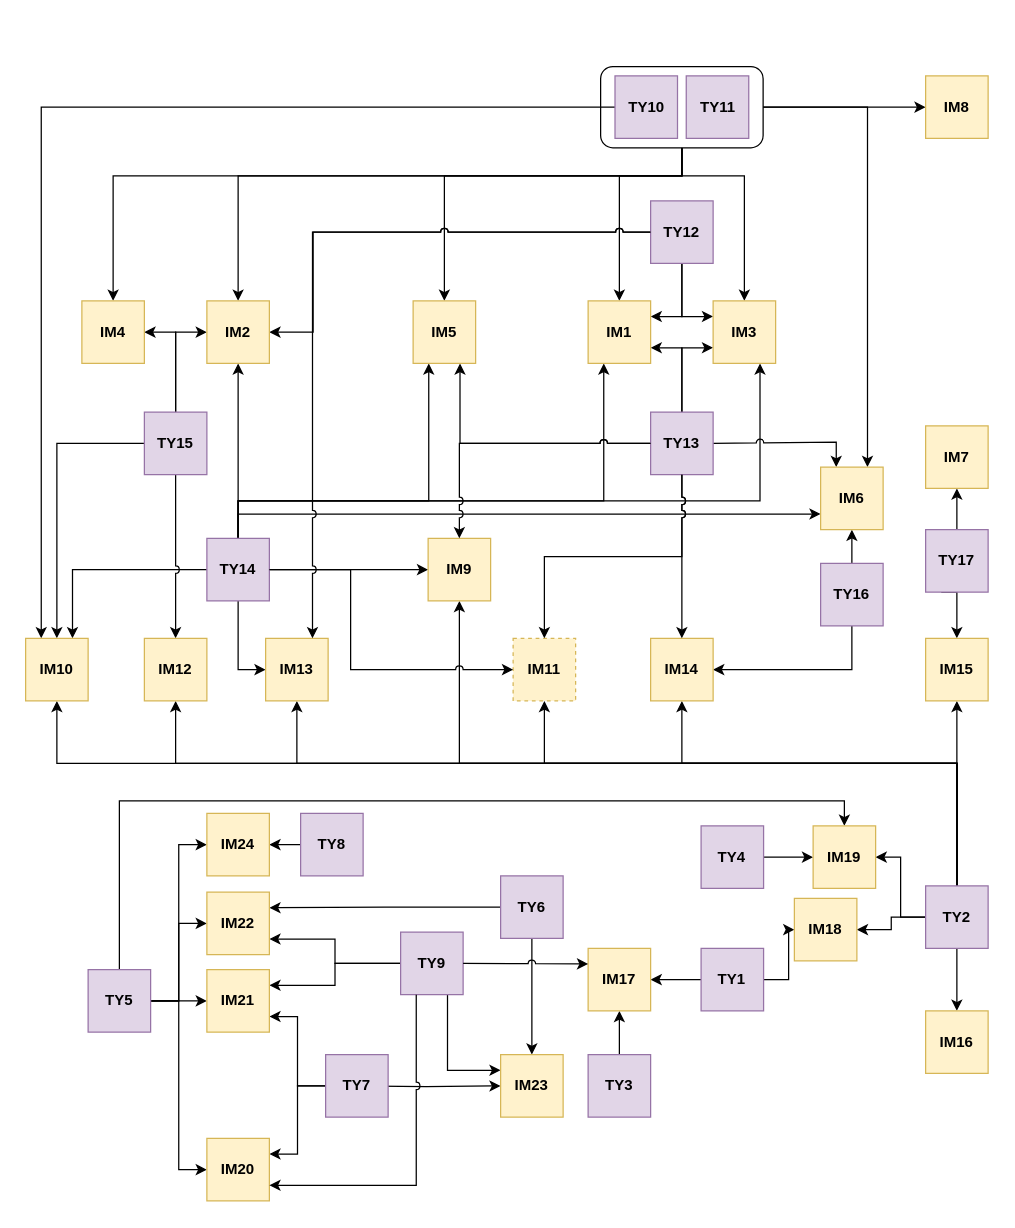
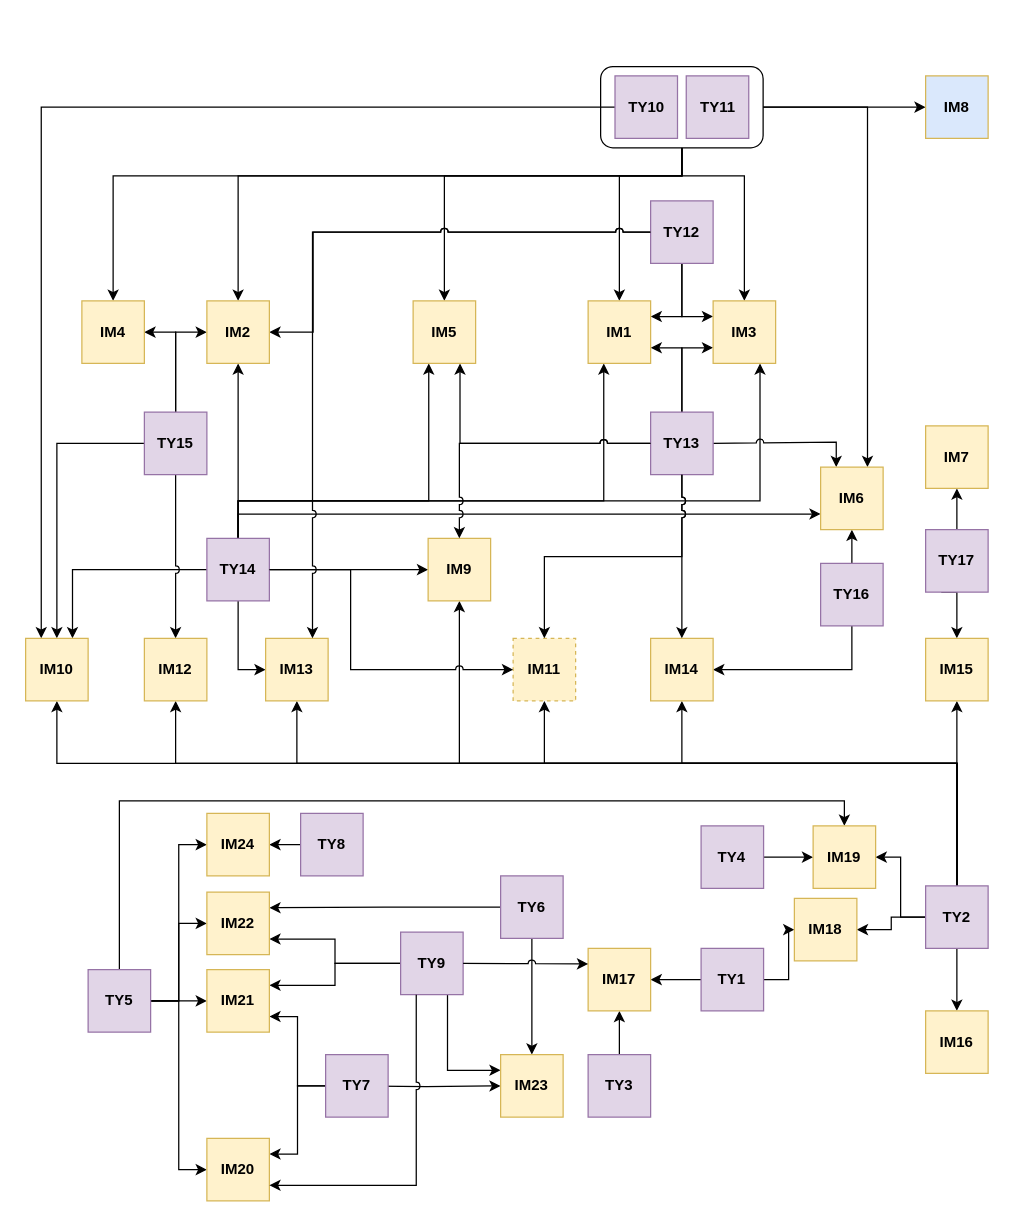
node "IM8": fillcolor #fff2cc -> #dae8fc
